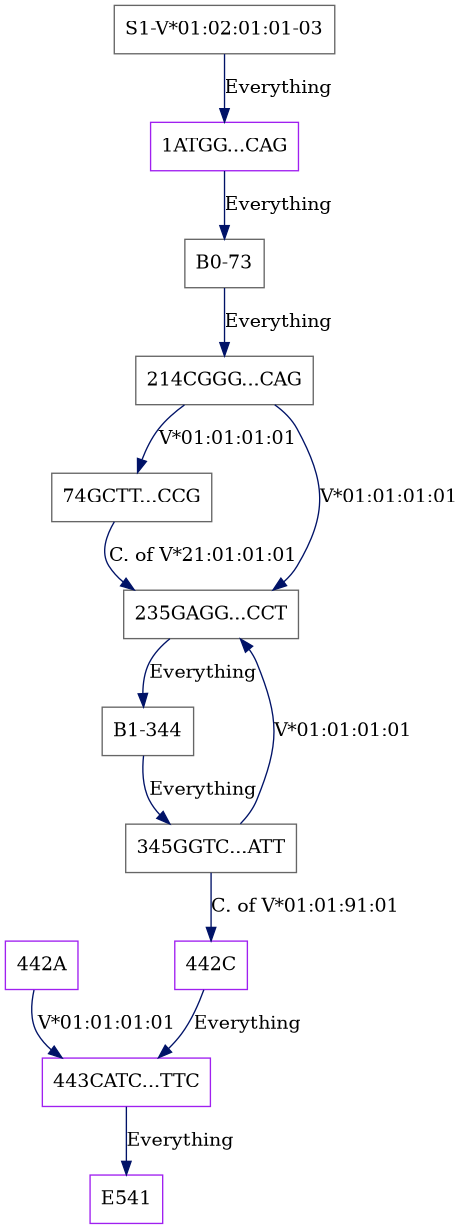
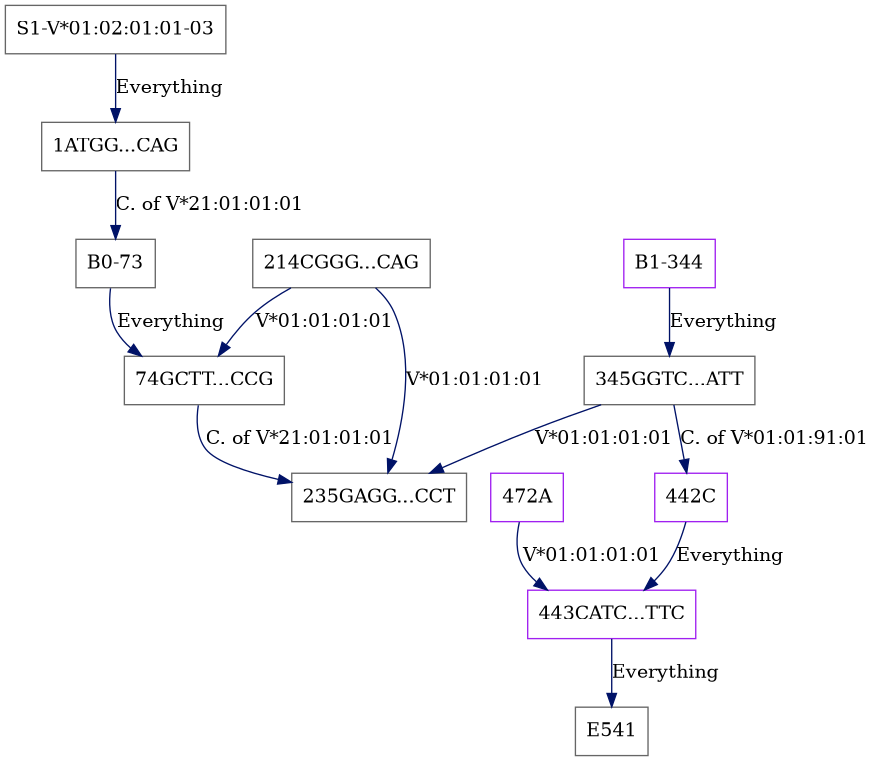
node "1ATGG...CAG": color purple -> gray40
edge "1ATGG...CAG" -> "B0-73": label "Everything" -> "C. of V*21:01:01:01"
edge "B0-73" -> "214CGGG...CAG": now "B0-73" -> "74GCTT...CCG"
edge "235GAGG...CCT" -> "B1-344": removed, label "Everything"
node "B1-344": color gray40 -> purple
node "442A": label "442A" -> "472A"
node "E541": color purple -> gray40
